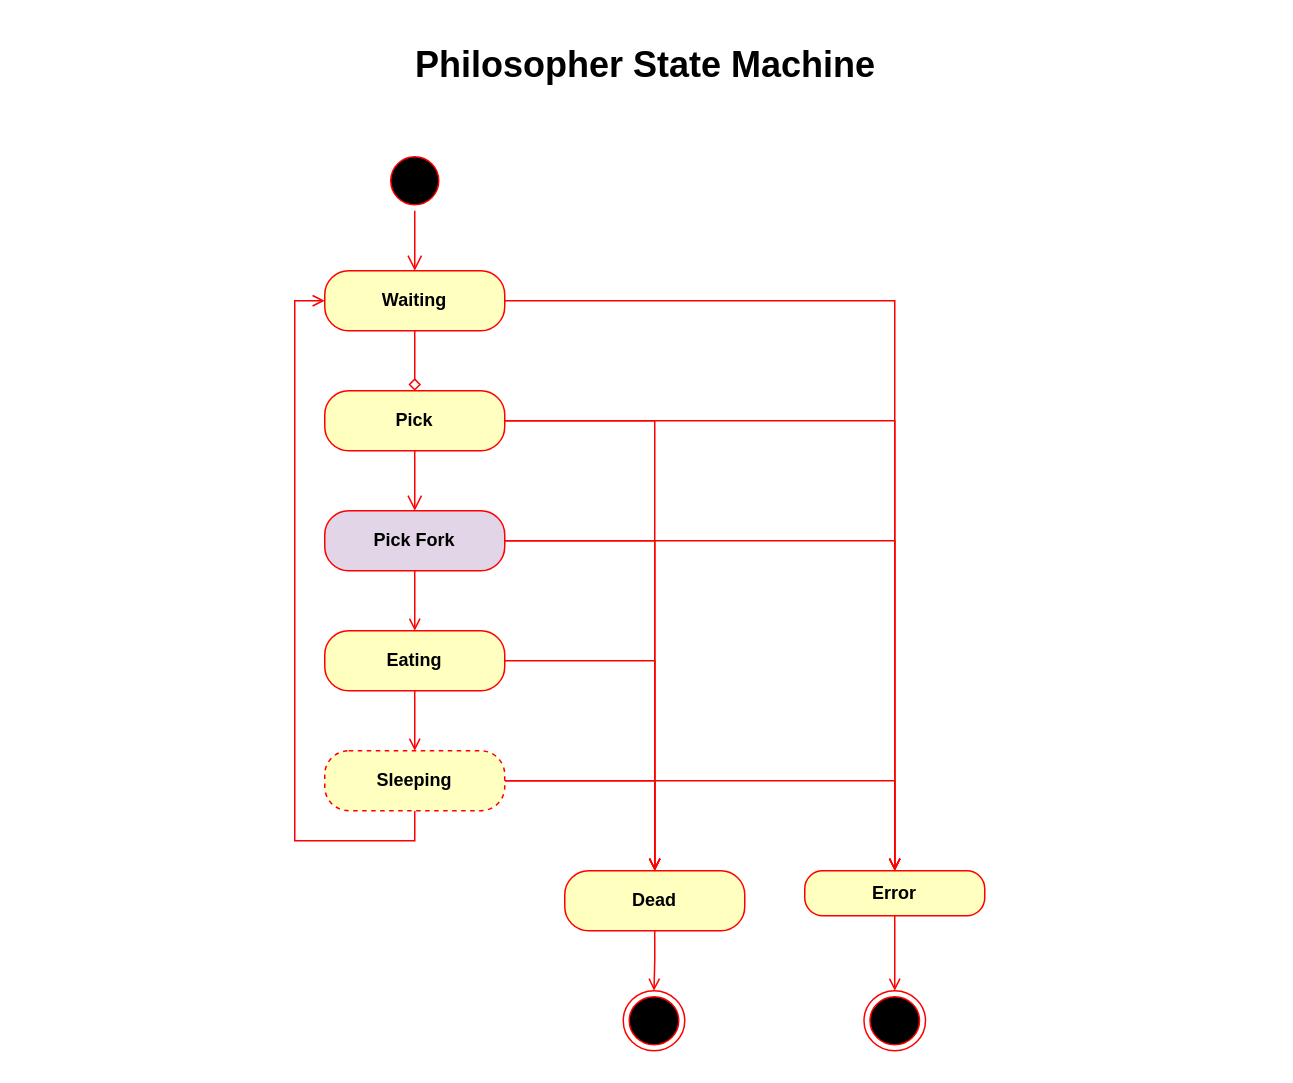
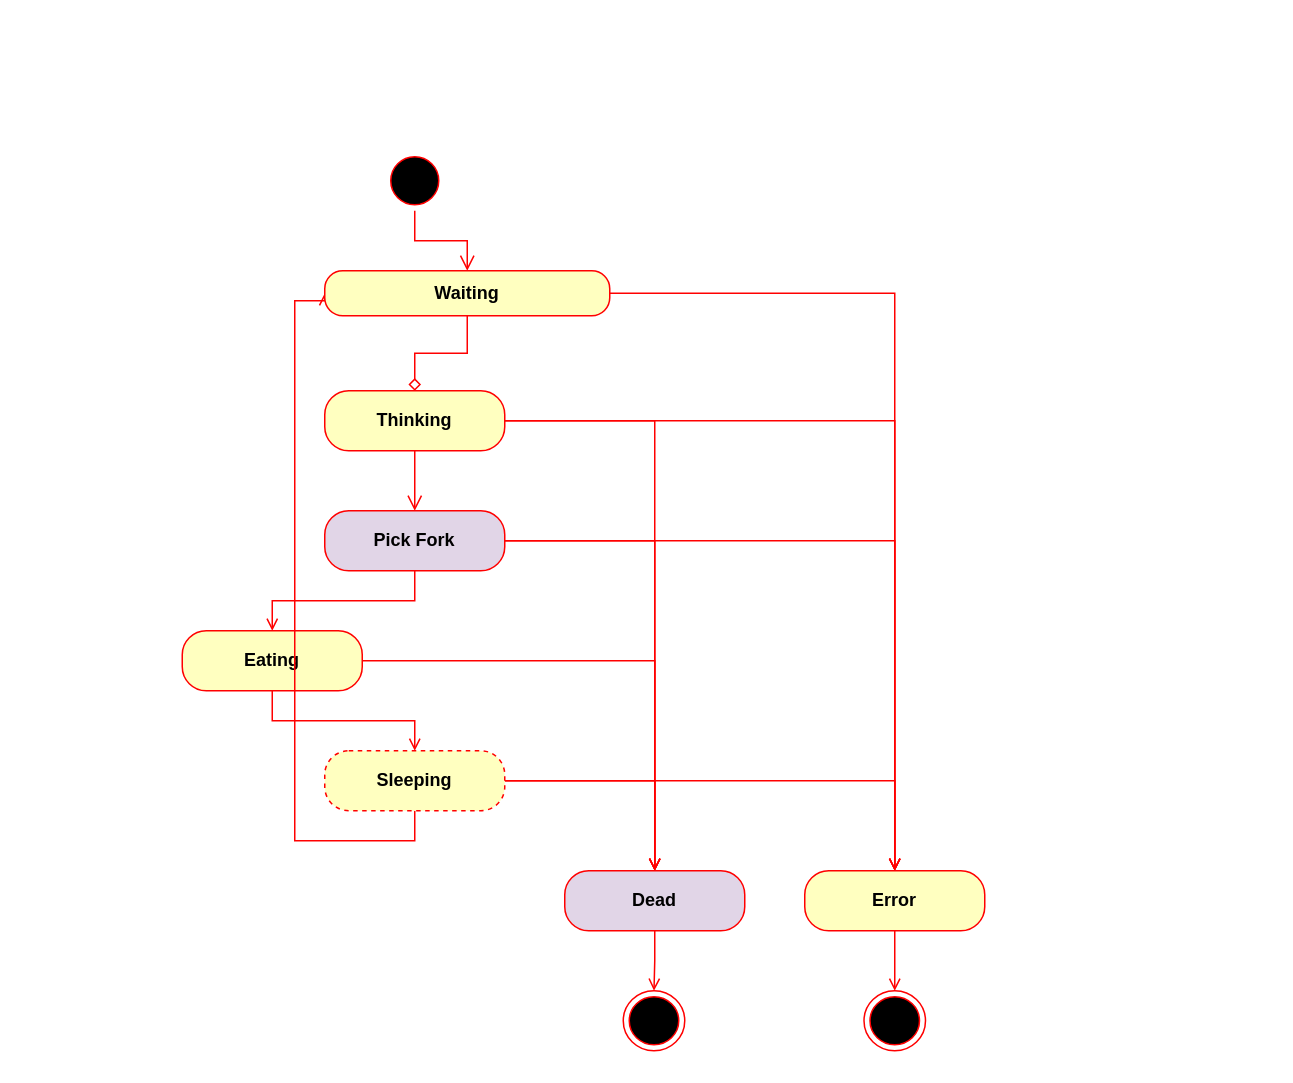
node "Philosopher State Machine": removed
node "Waiting": size 180x60 -> 285x45
node "Pick": label "Pick" -> "Thinking"
node "Eating": moved (415, 661) -> (272, 661)
node "Error": size 180x45 -> 180x60
node "Dead": fillcolor #ffffc0 -> #e1d5e7
